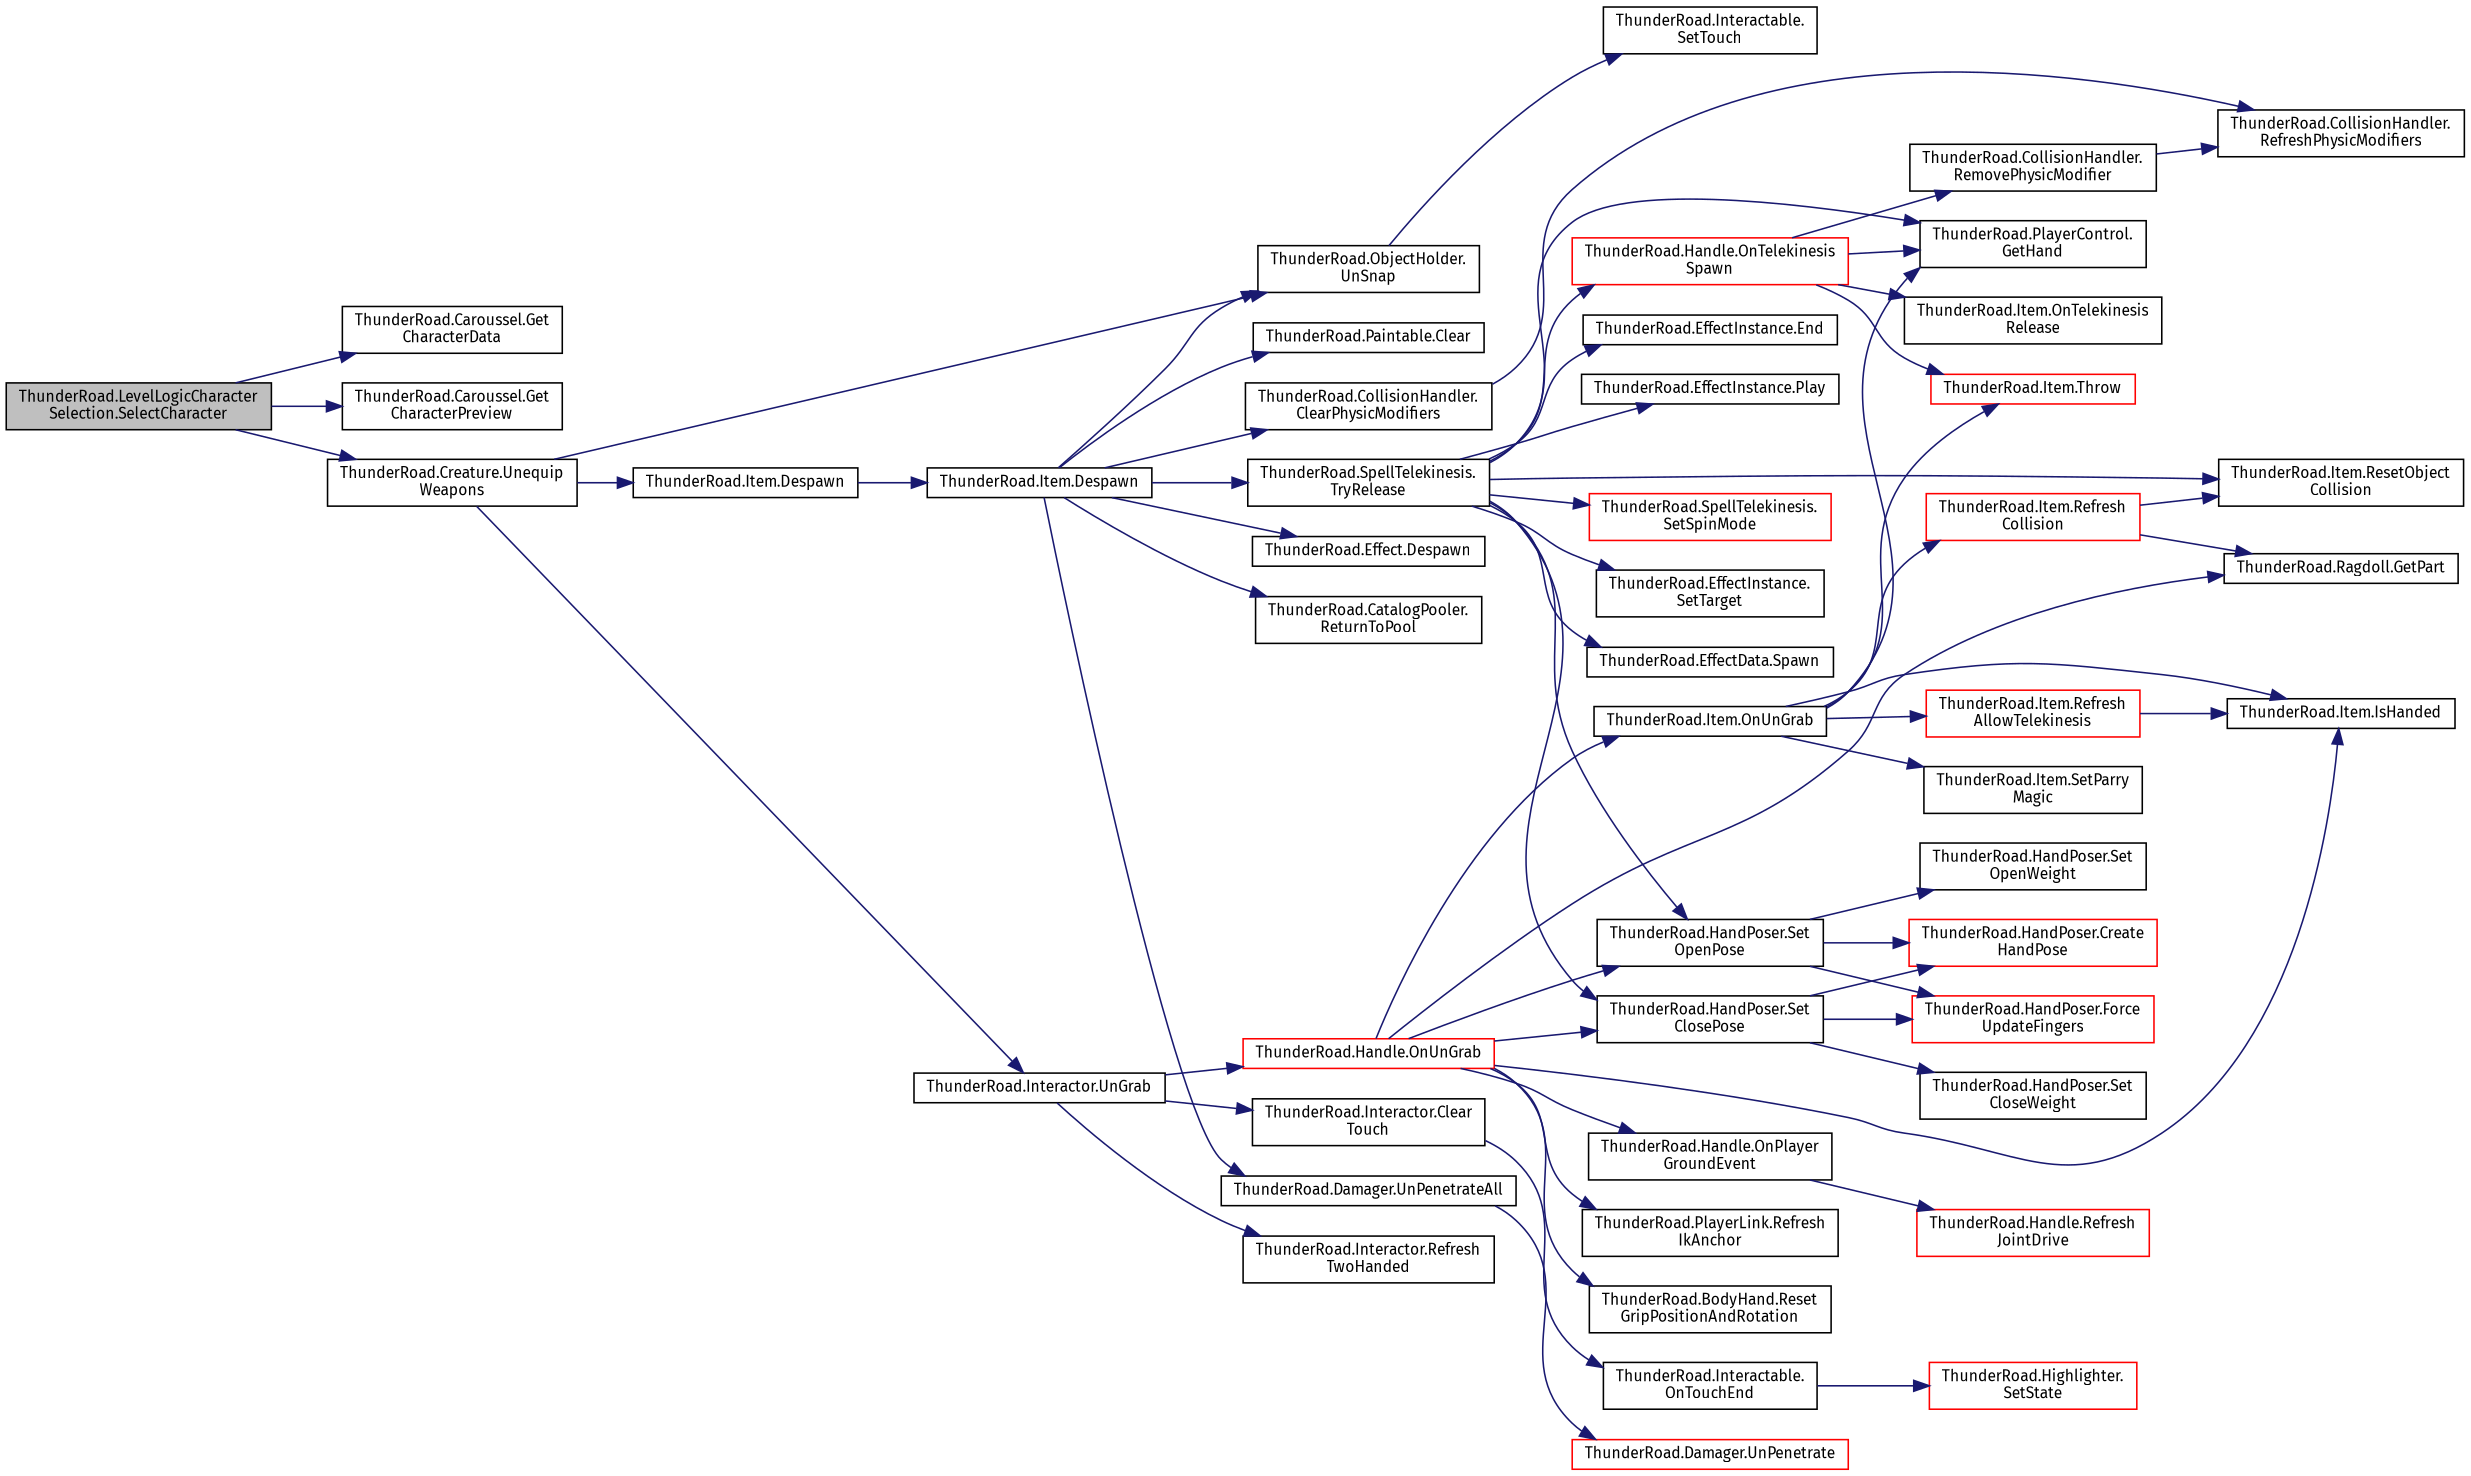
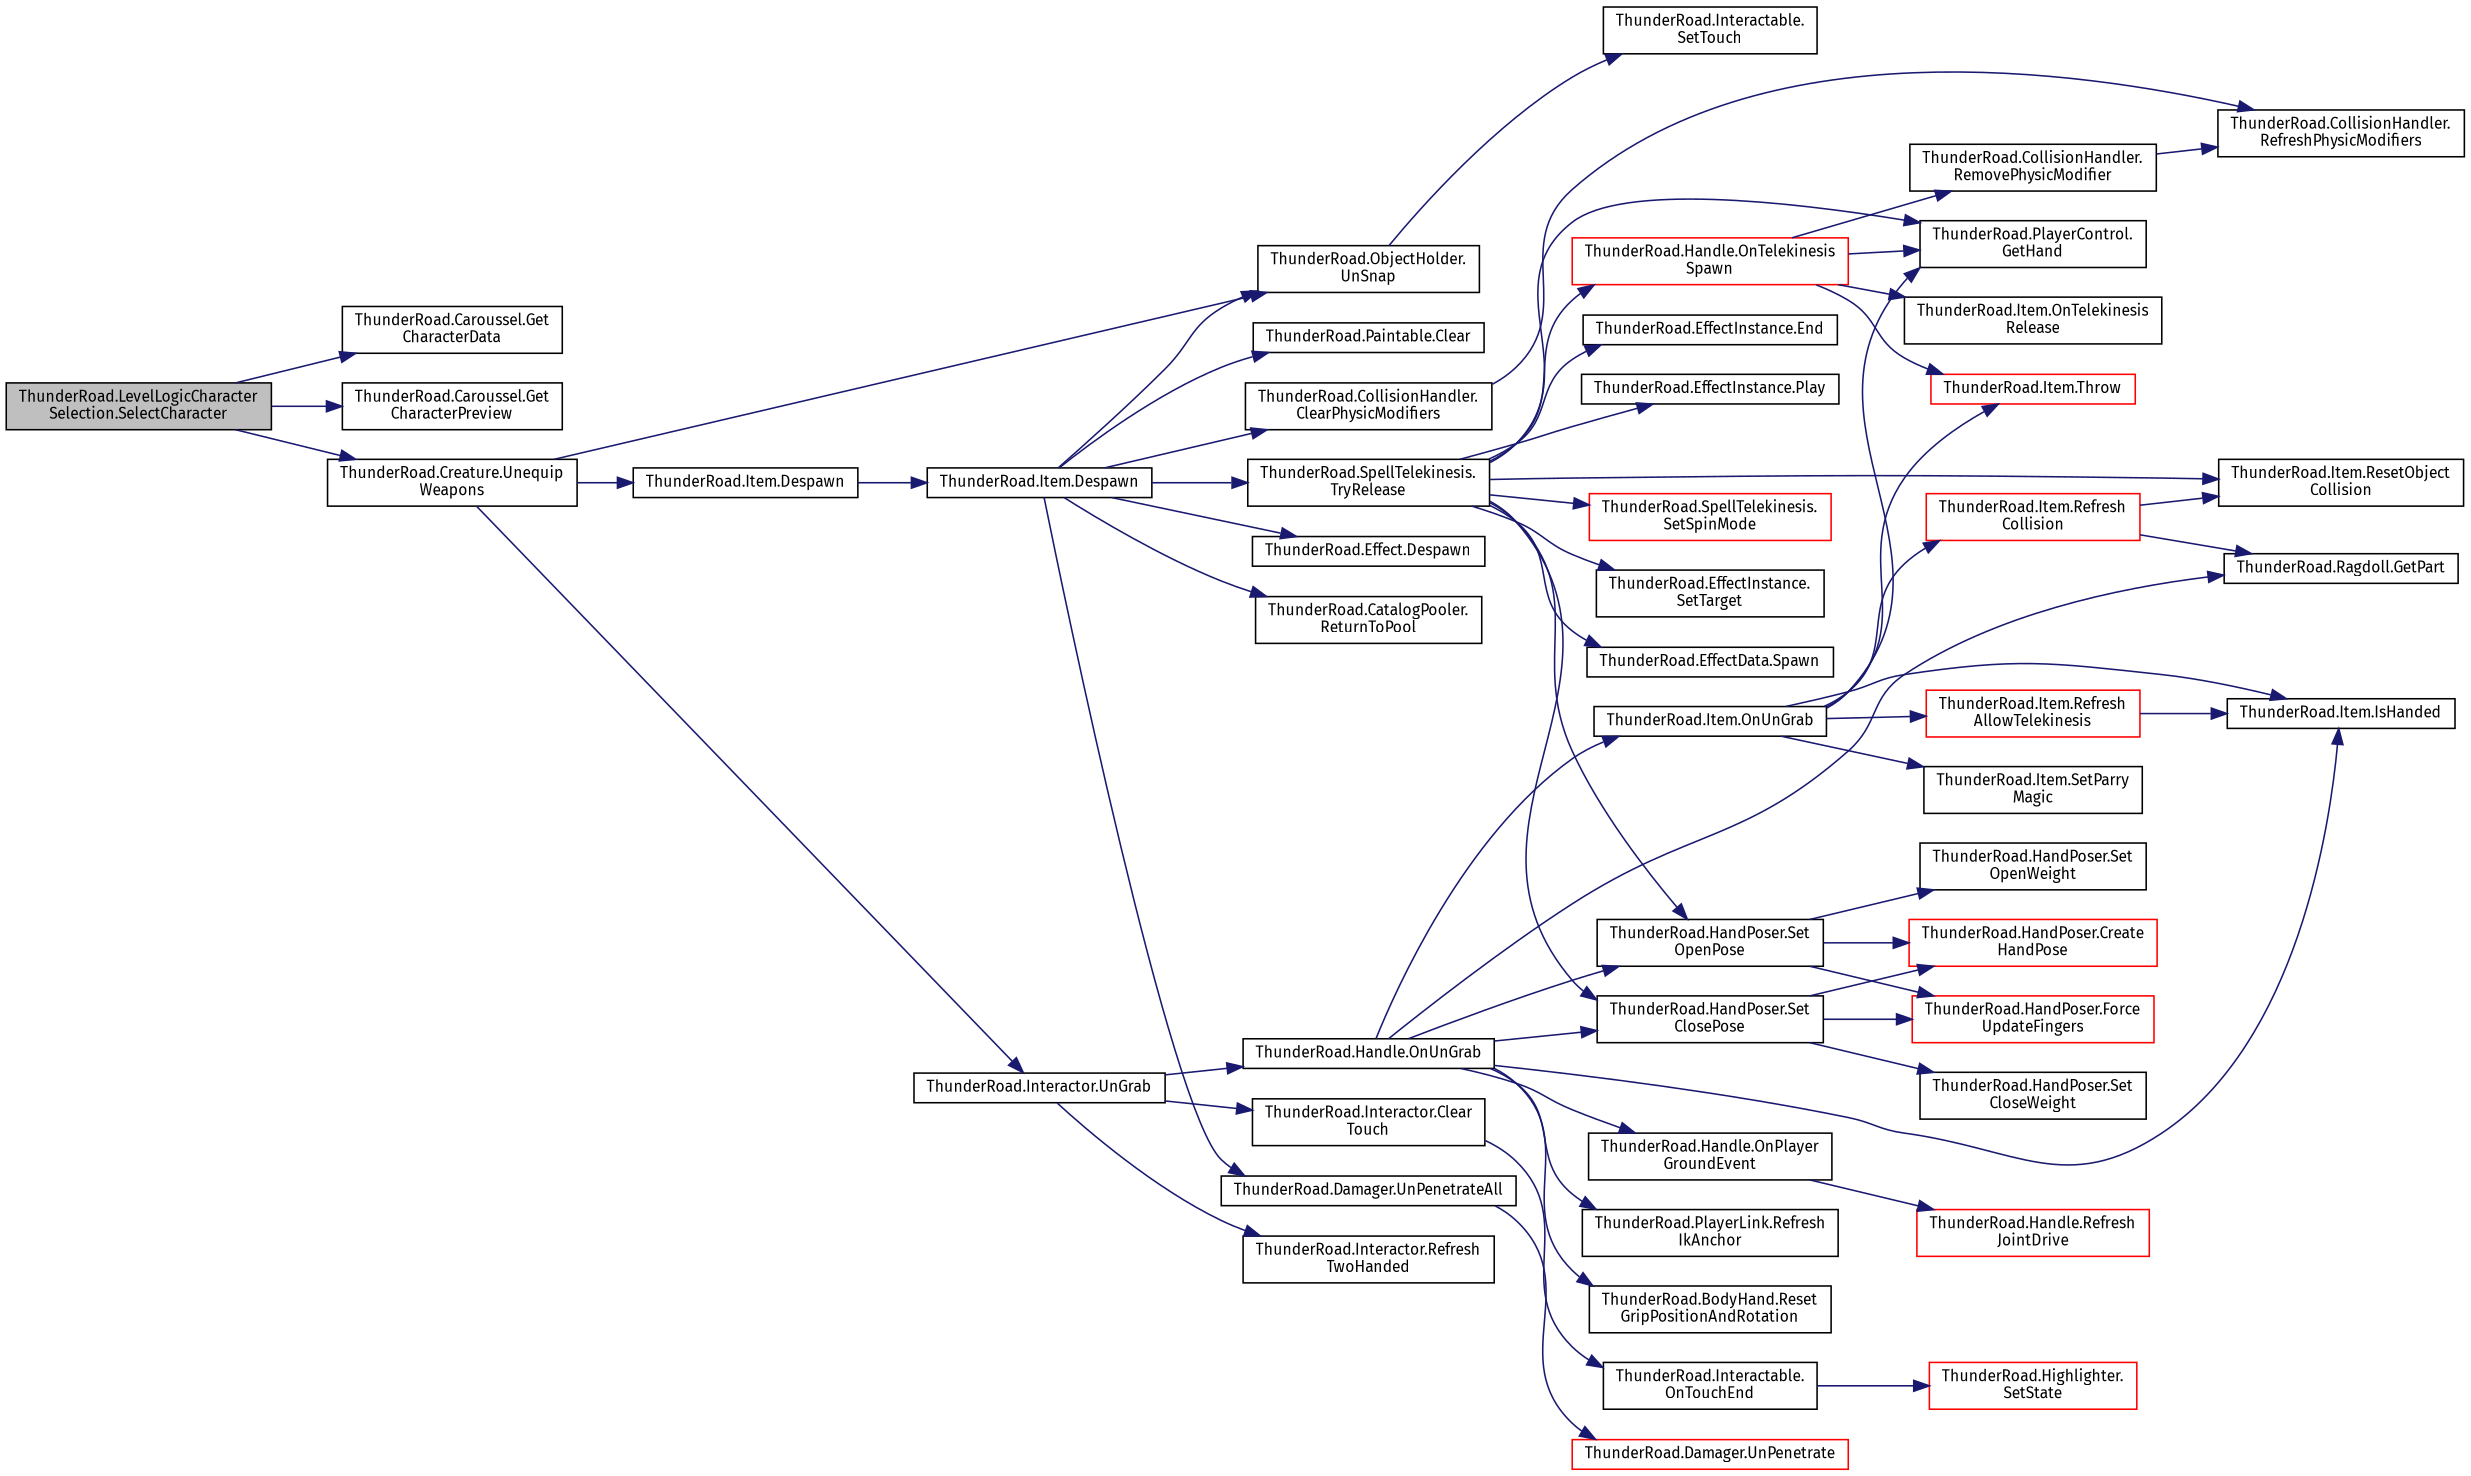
node "ThunderRoad.Handle.OnUnGrab": color red -> black
